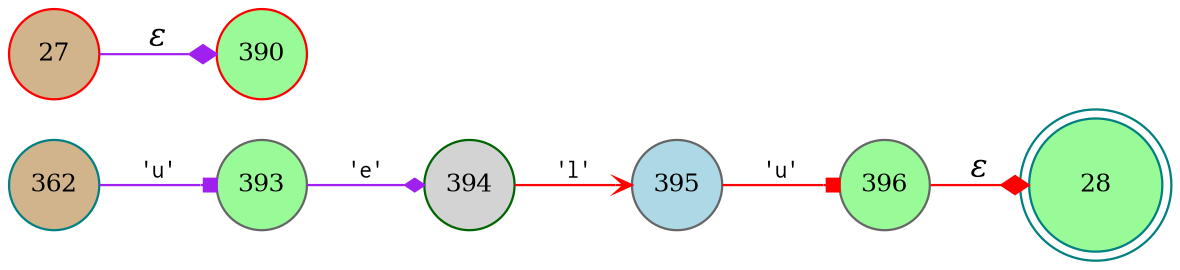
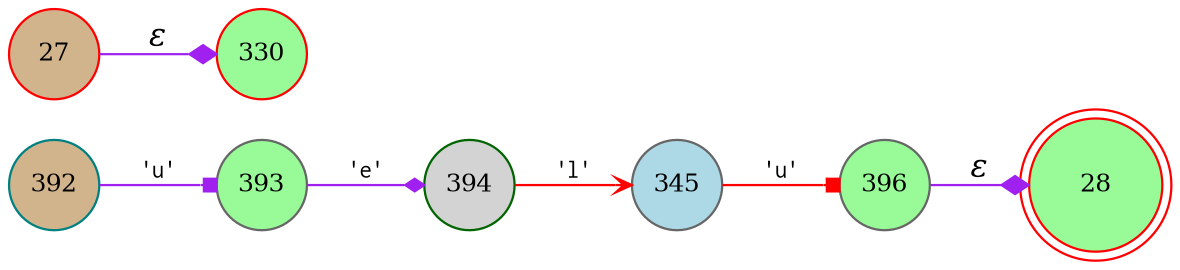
node "390": label "390" -> "330"
node "362": label "362" -> "392"
node "395": label "395" -> "345"
edge "396" -> "28": color red -> purple
node "28": color teal -> red
